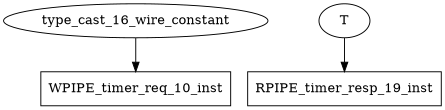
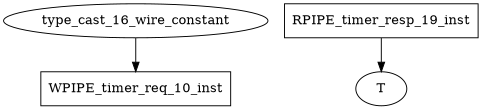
edge "T" -> "RPIPE_timer_resp_19_inst": reversed
